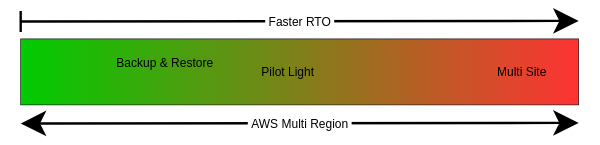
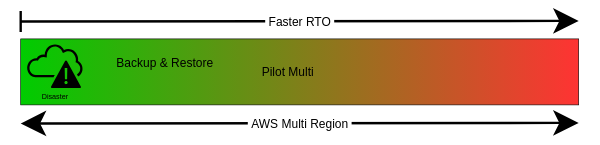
node "Disaster": added
node "Pilot Light": label "Pilot Light" -> "Pilot Multi"
node "Multi Site": removed
